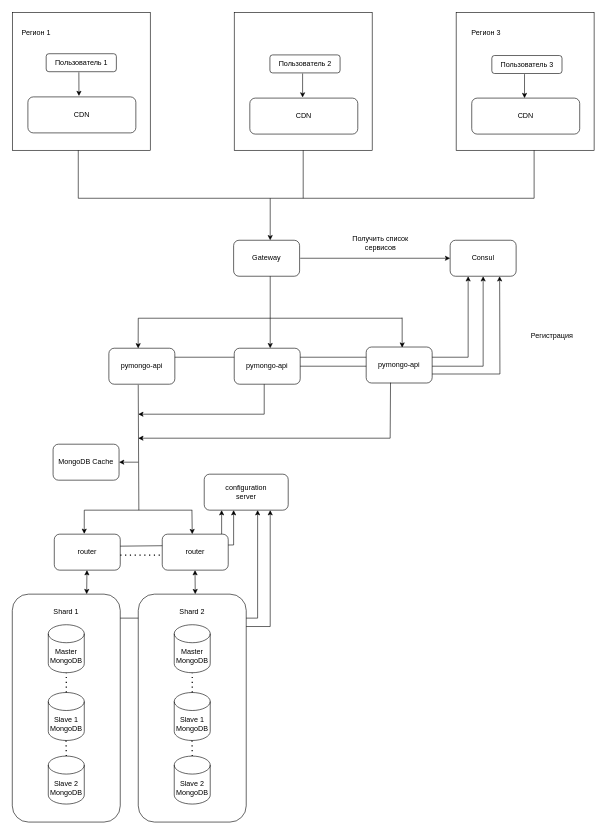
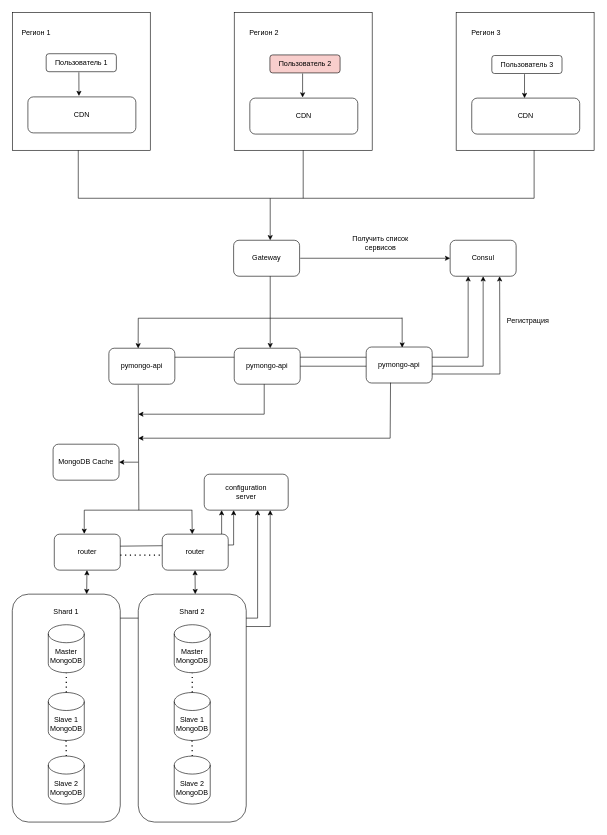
node "Регион 2": added
node "Пользователь 2": fillcolor #ffffff -> #f8cecc
node "Регистрация": moved (552, 336) -> (528, 321)
